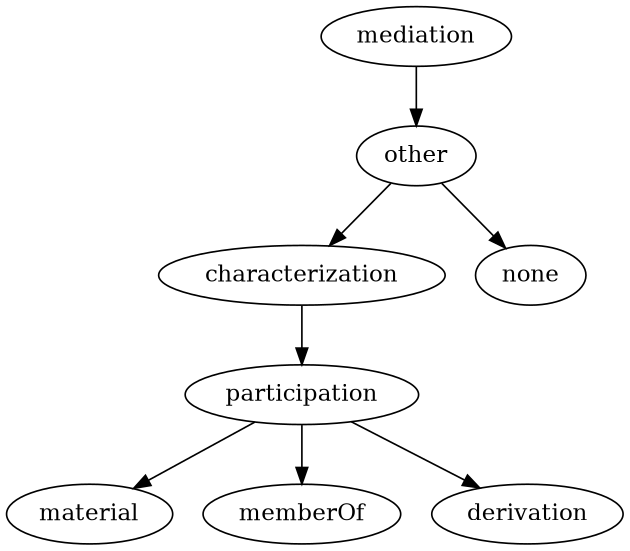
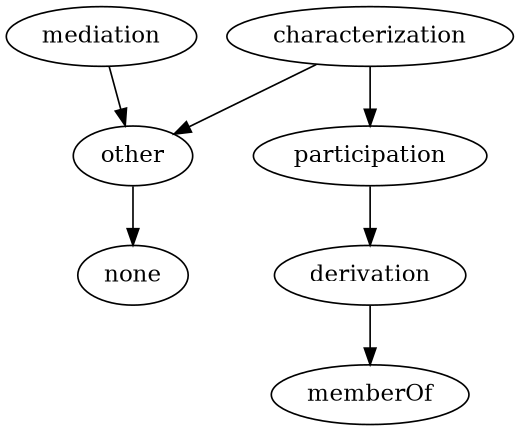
edge "other" -> "characterization": reversed
edge "participation" -> "memberOf": now "derivation" -> "memberOf"
node "material": removed
